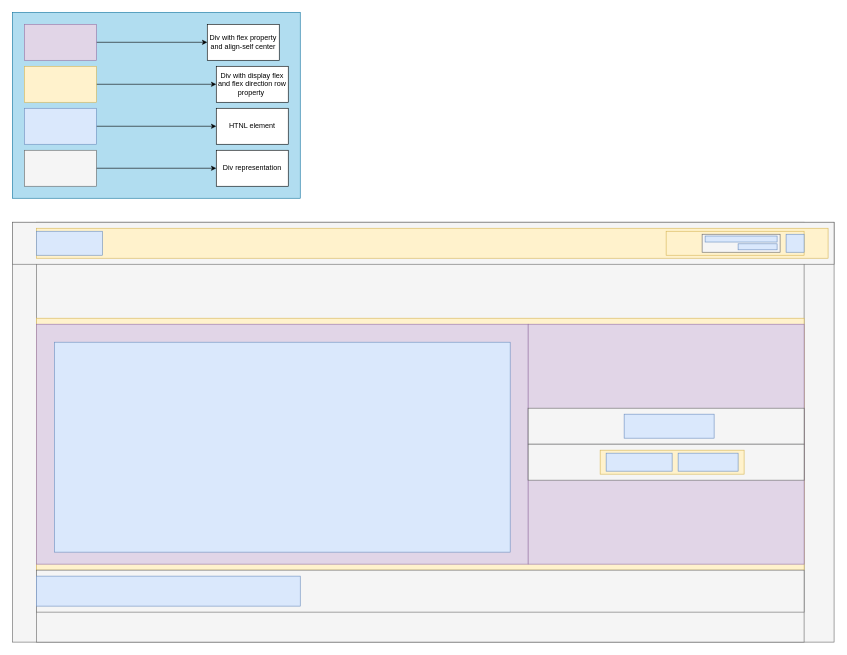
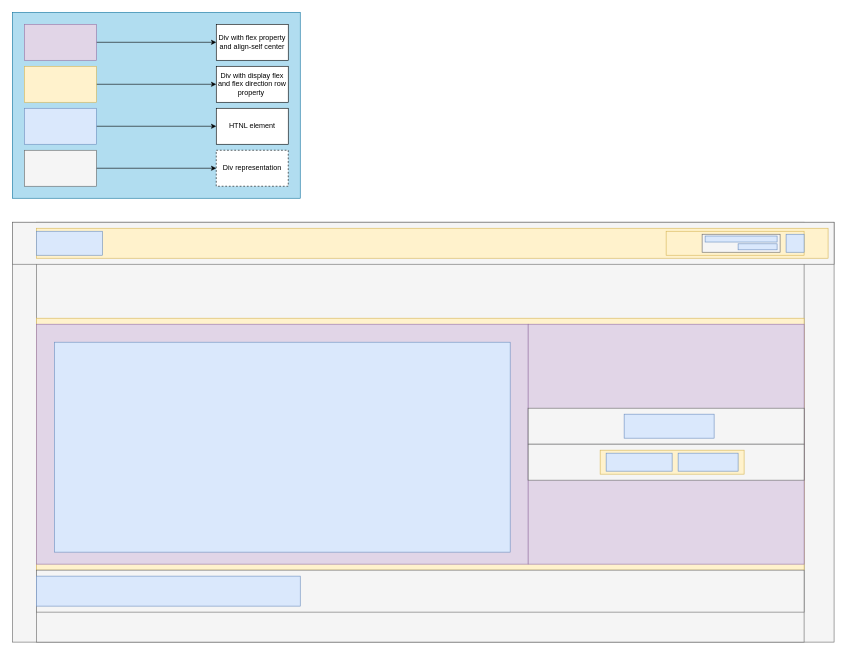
node "Div with flex property and align-self center": moved (243, 42) -> (252, 42)
node "Div representation": style solid -> dashed
